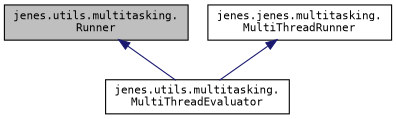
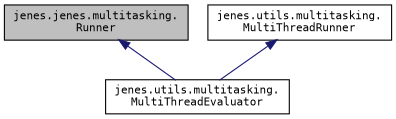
node "jenes.utils.multitasking. Runner": label "jenes.utils.multitasking. Runner" -> "jenes.jenes.multitasking. Runner"
node "jenes.jenes.multitasking. MultiThreadRunner": label "jenes.jenes.multitasking. MultiThreadRunner" -> "jenes.utils.multitasking. MultiThreadRunner"
